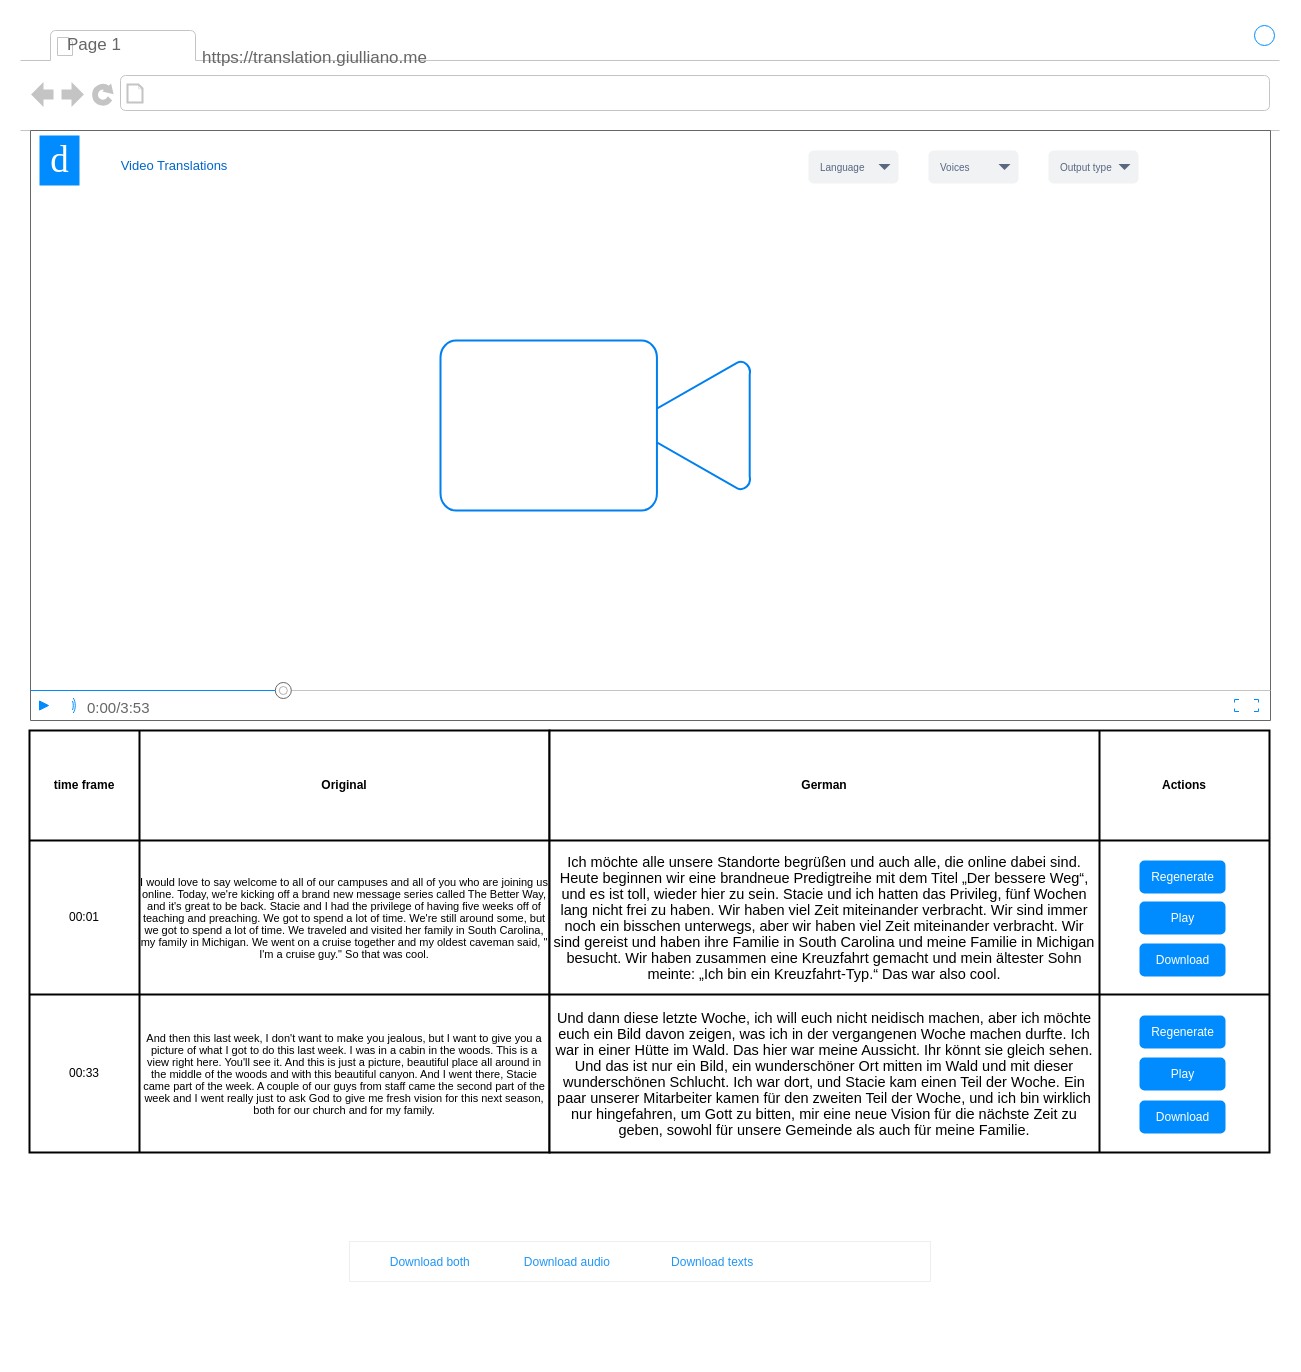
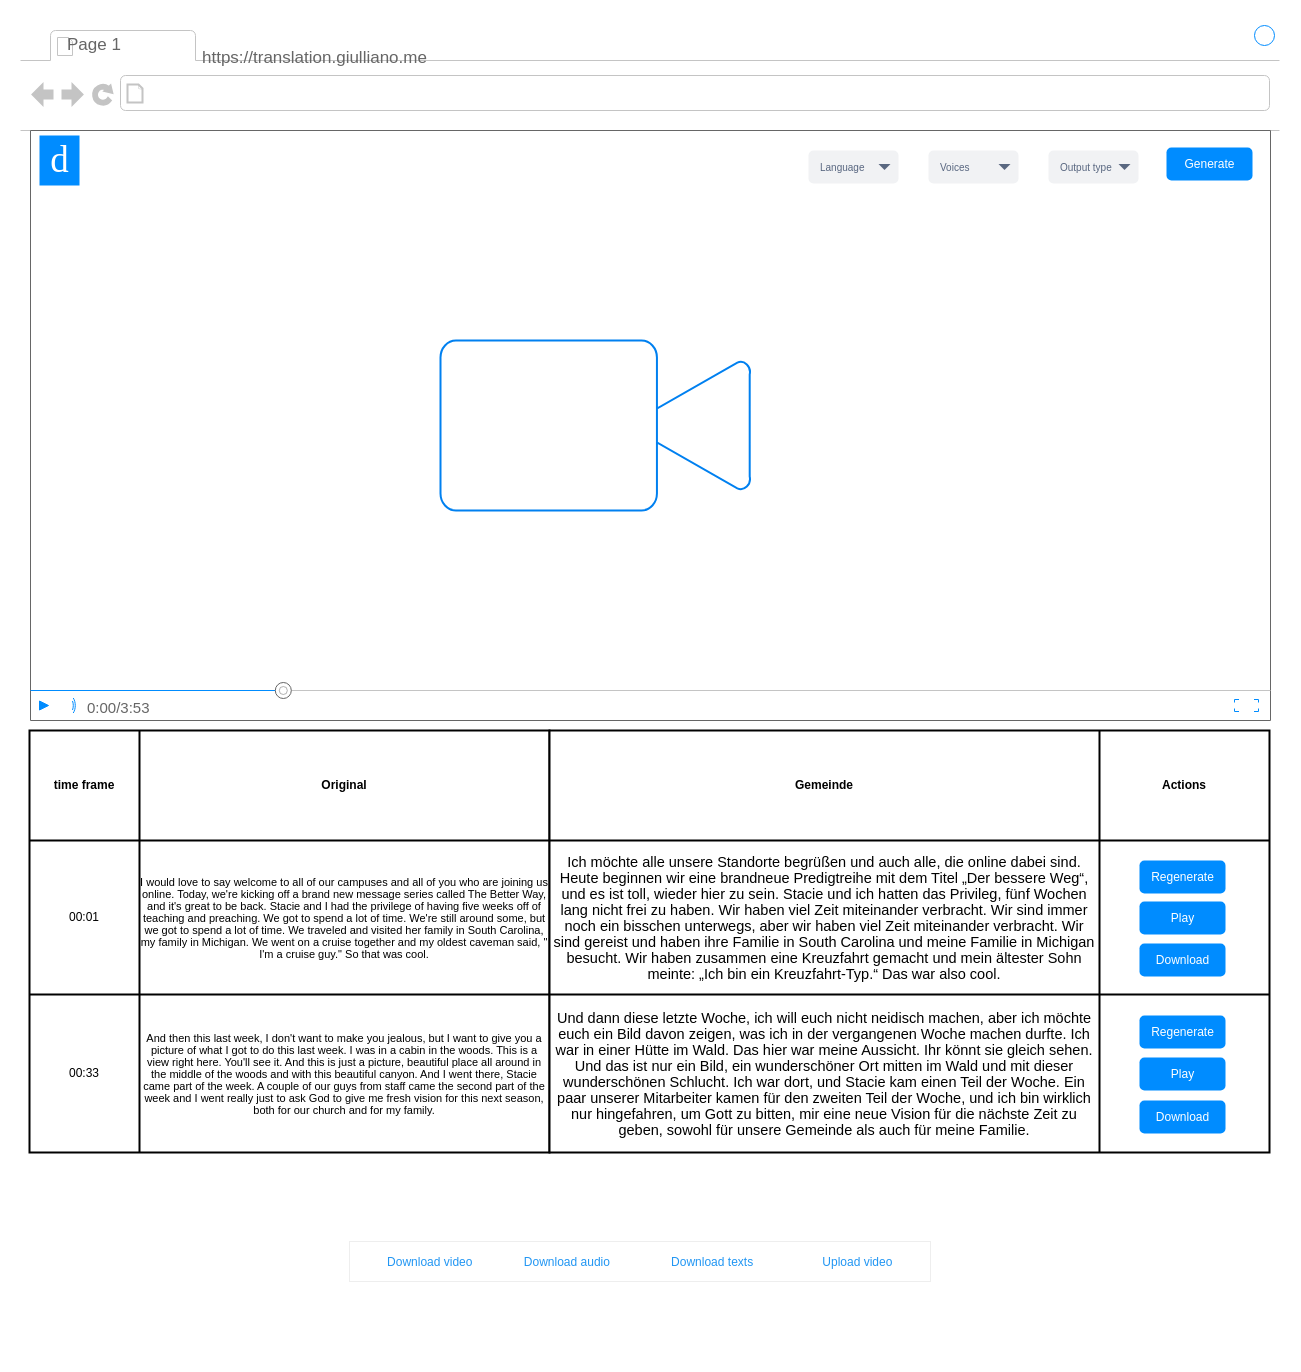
node "Generate": added
node "Video Translations": removed
node "German": label "German" -> "Gemeinde"
node "Download both": label "Download both" -> "Download video"
node "Upload video": added
